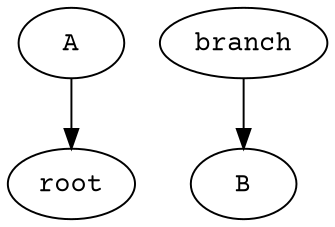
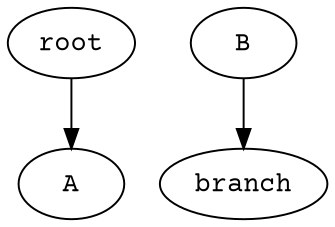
edge "A" -> "root": reversed
edge "branch" -> "B": reversed
